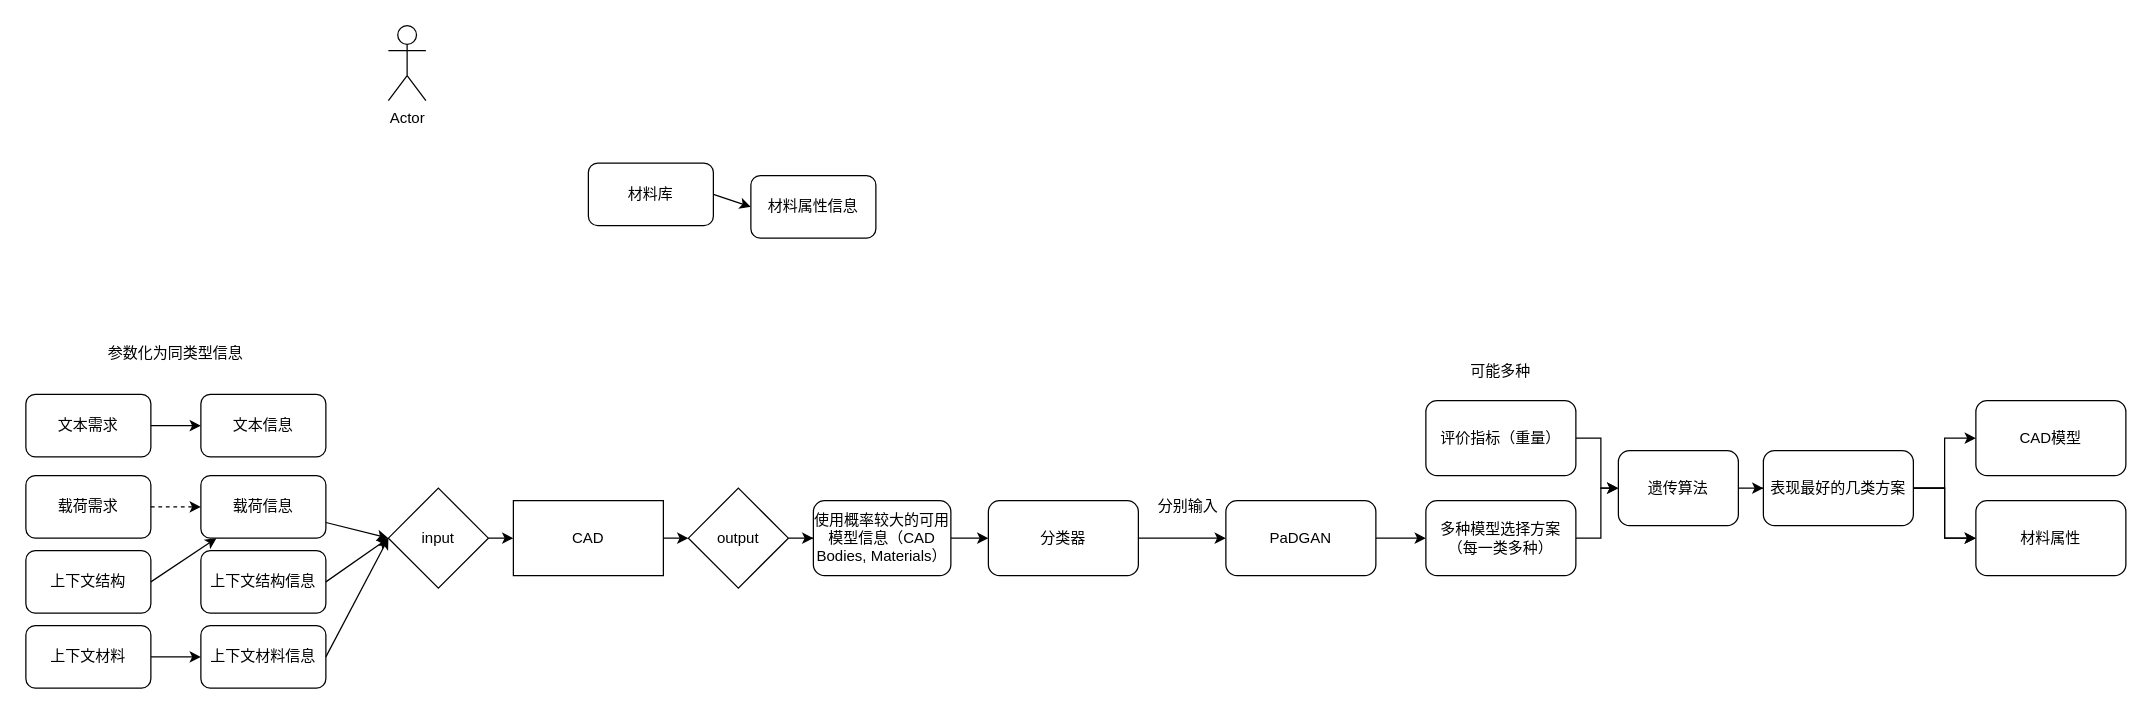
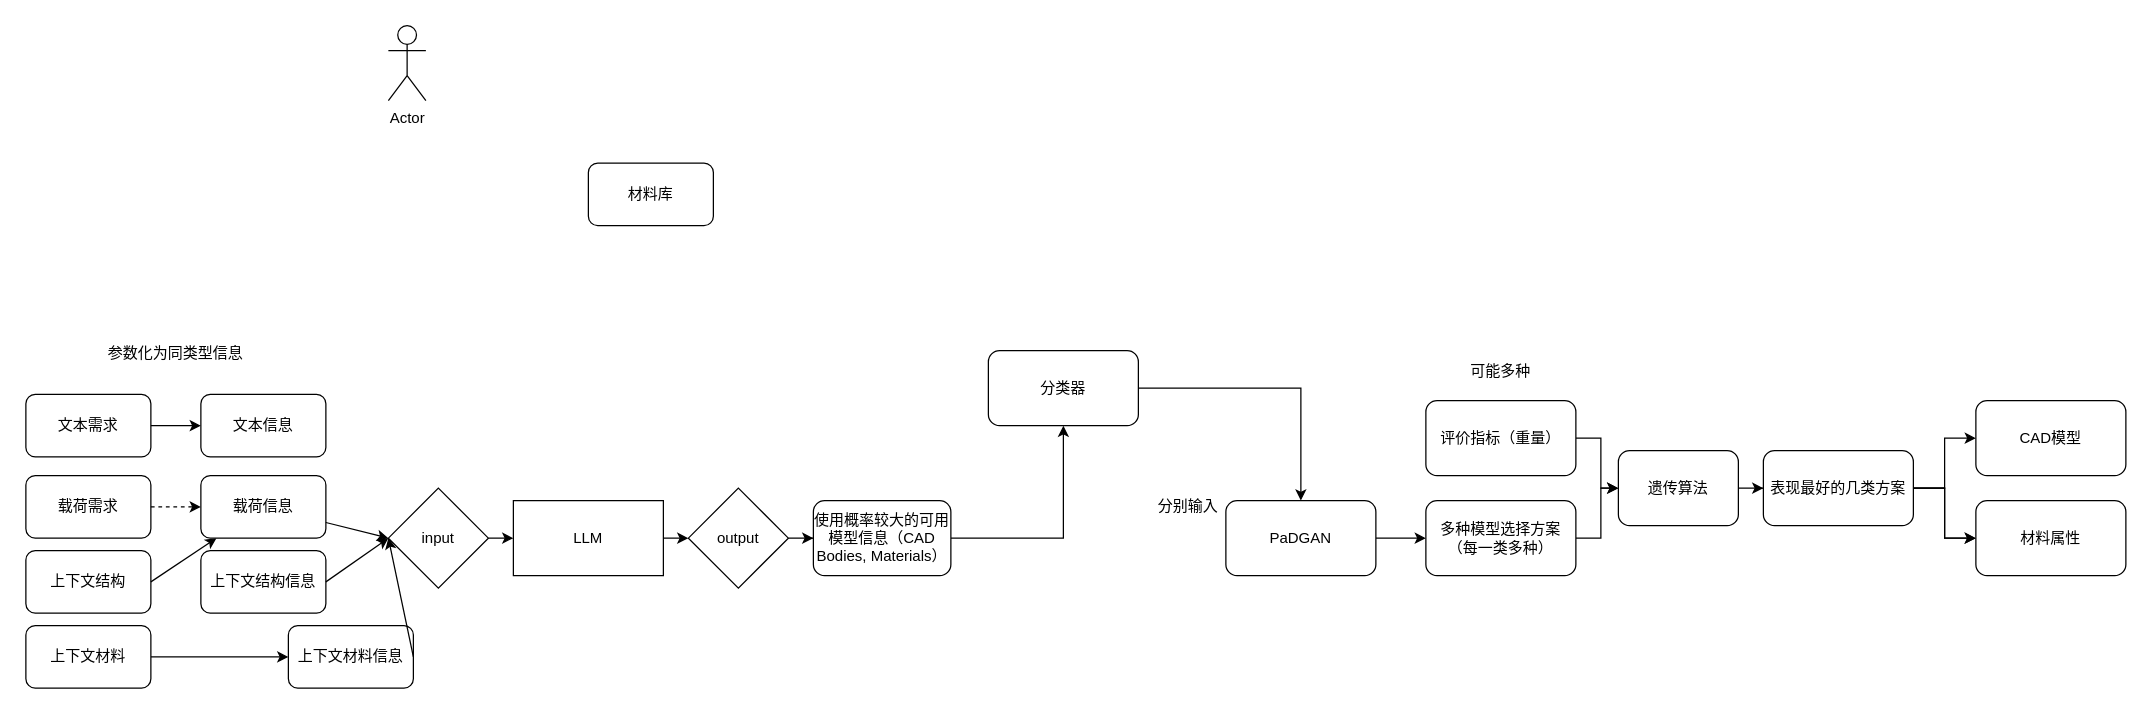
edge "材料库" -> "材料属性信息": removed
node "材料属性信息": removed
node "CAD": label "CAD" -> "LLM"
node "分类器": moved (1063, 538) -> (1063, 388)
node "上下文材料信息": moved (263, 657) -> (351, 657)
